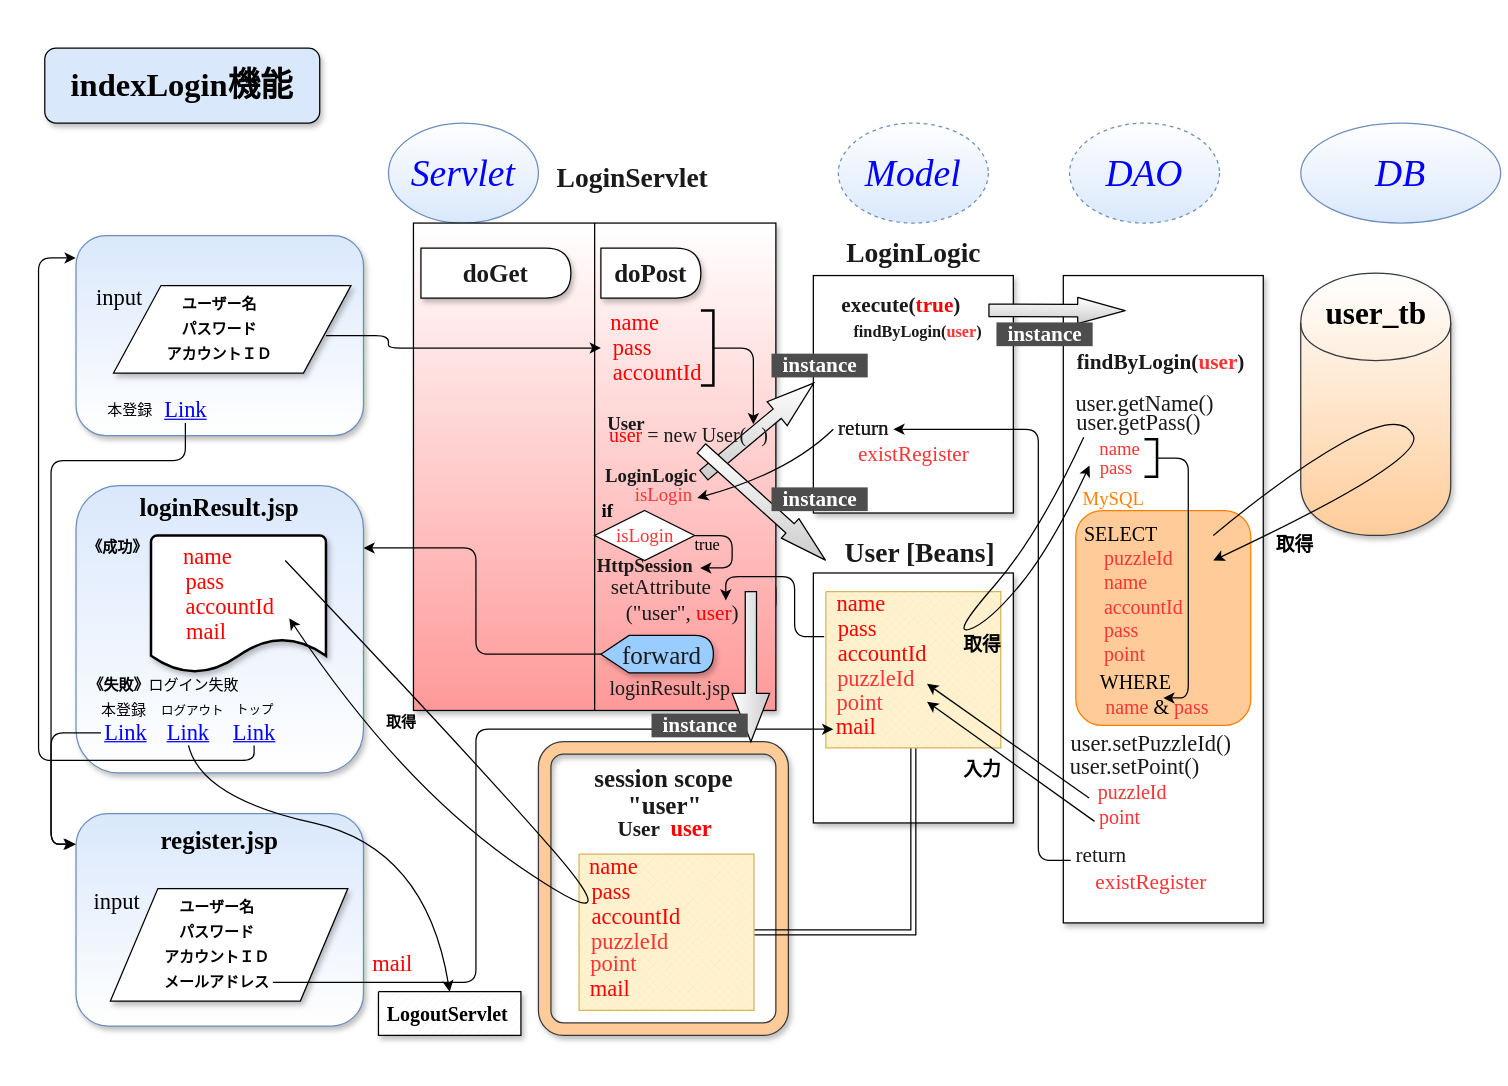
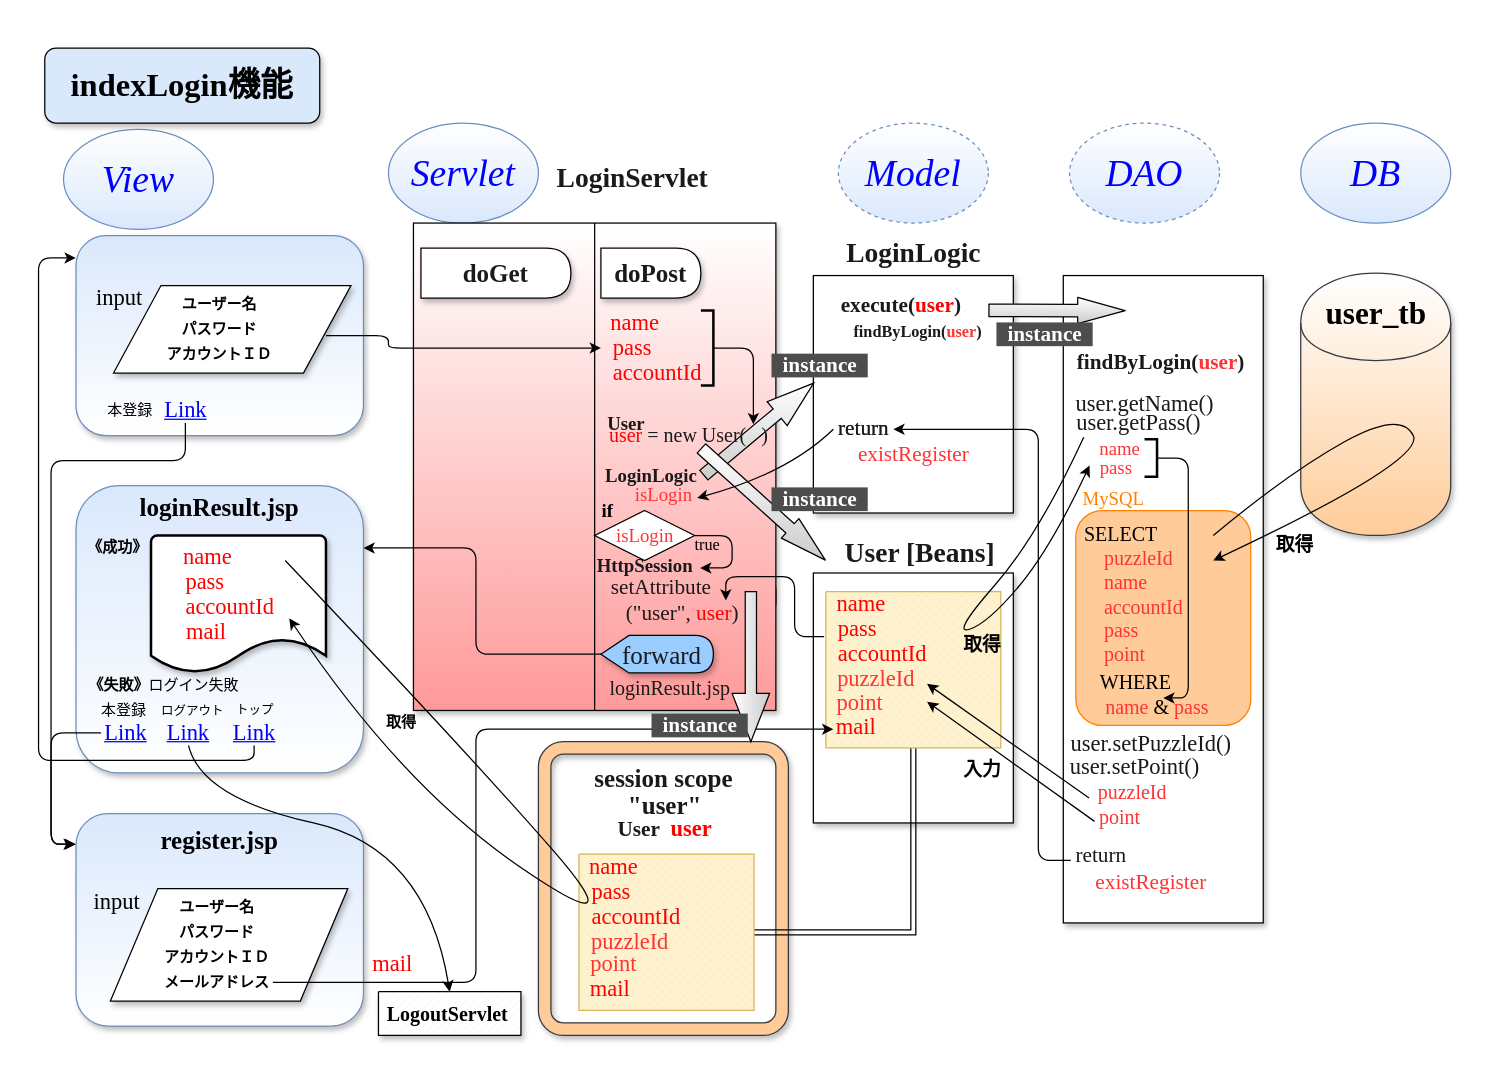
node "DB": size 200x100 -> 150x100
node "View": added
node "execute(true)": label "execute(true)" -> "execute(user)"
